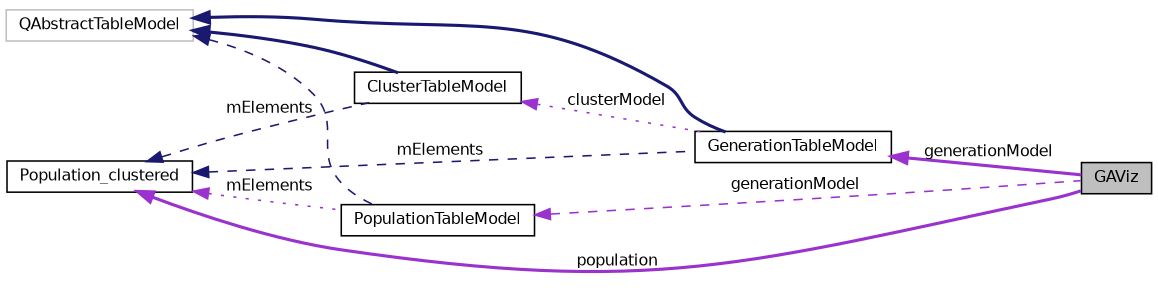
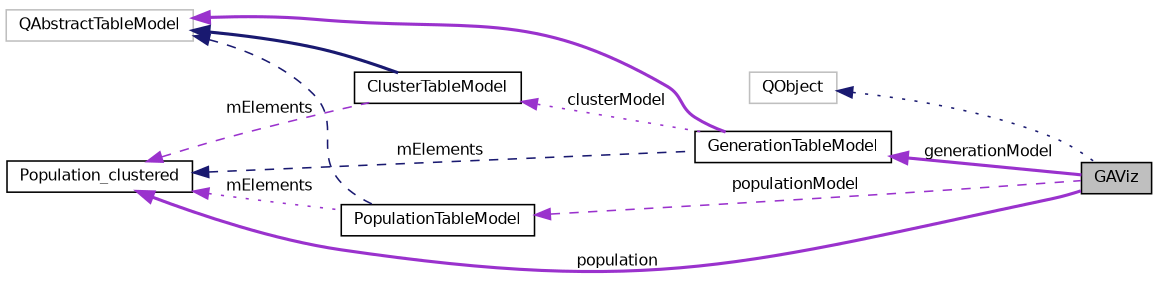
edge "GenerationTableModel" -> "QAbstractTableModel": color midnightblue -> darkorchid3
node "QObject": added
edge "ClusterTableModel" -> "Population_clustered": color midnightblue -> darkorchid3
edge "GAViz" -> "PopulationTableModel": label " generationModel" -> " populationModel"
